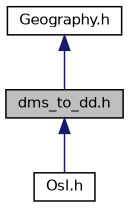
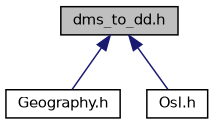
edge "dms_to_dd.h" -> "Geography.h": reversed
